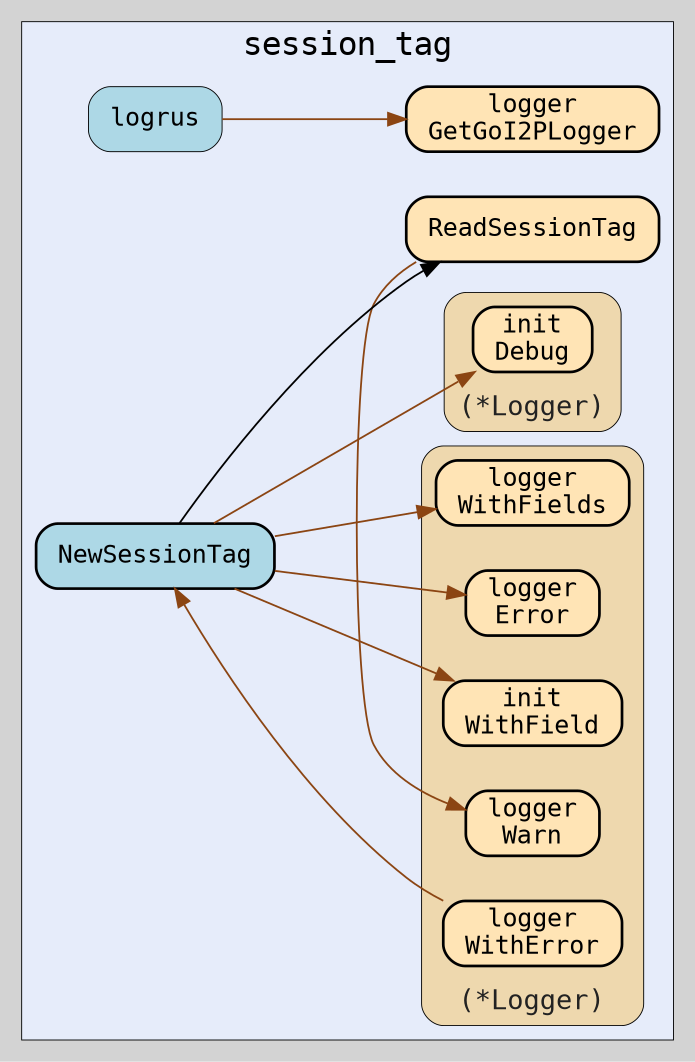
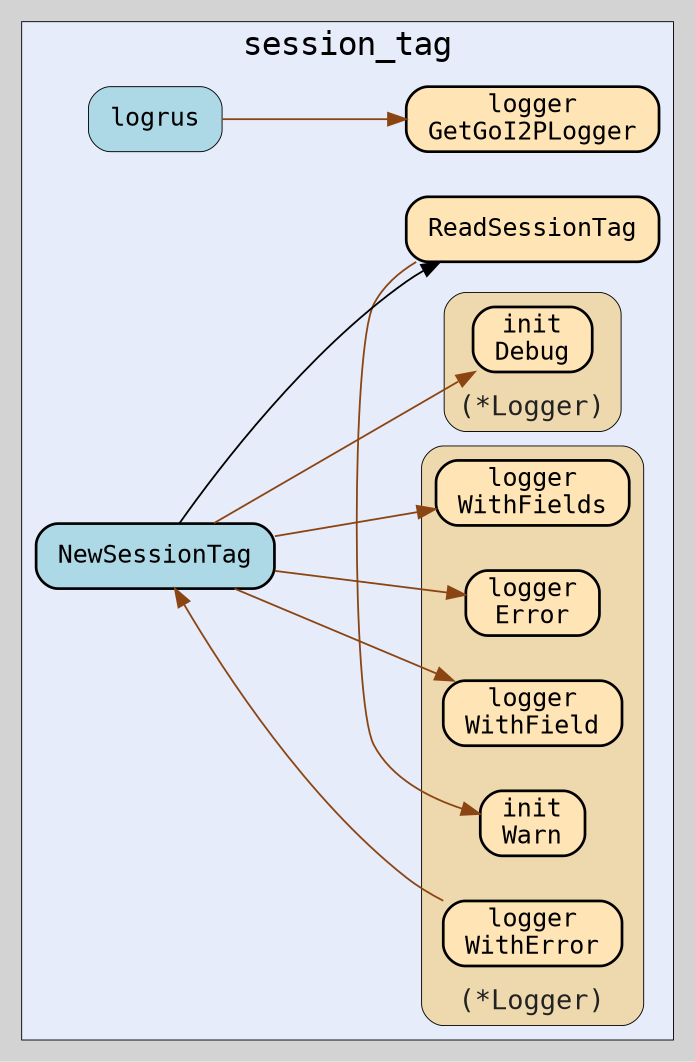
node "init WithField": label "init WithField" -> "logger WithField"
node "logger Warn": label "logger Warn" -> "init Warn"
